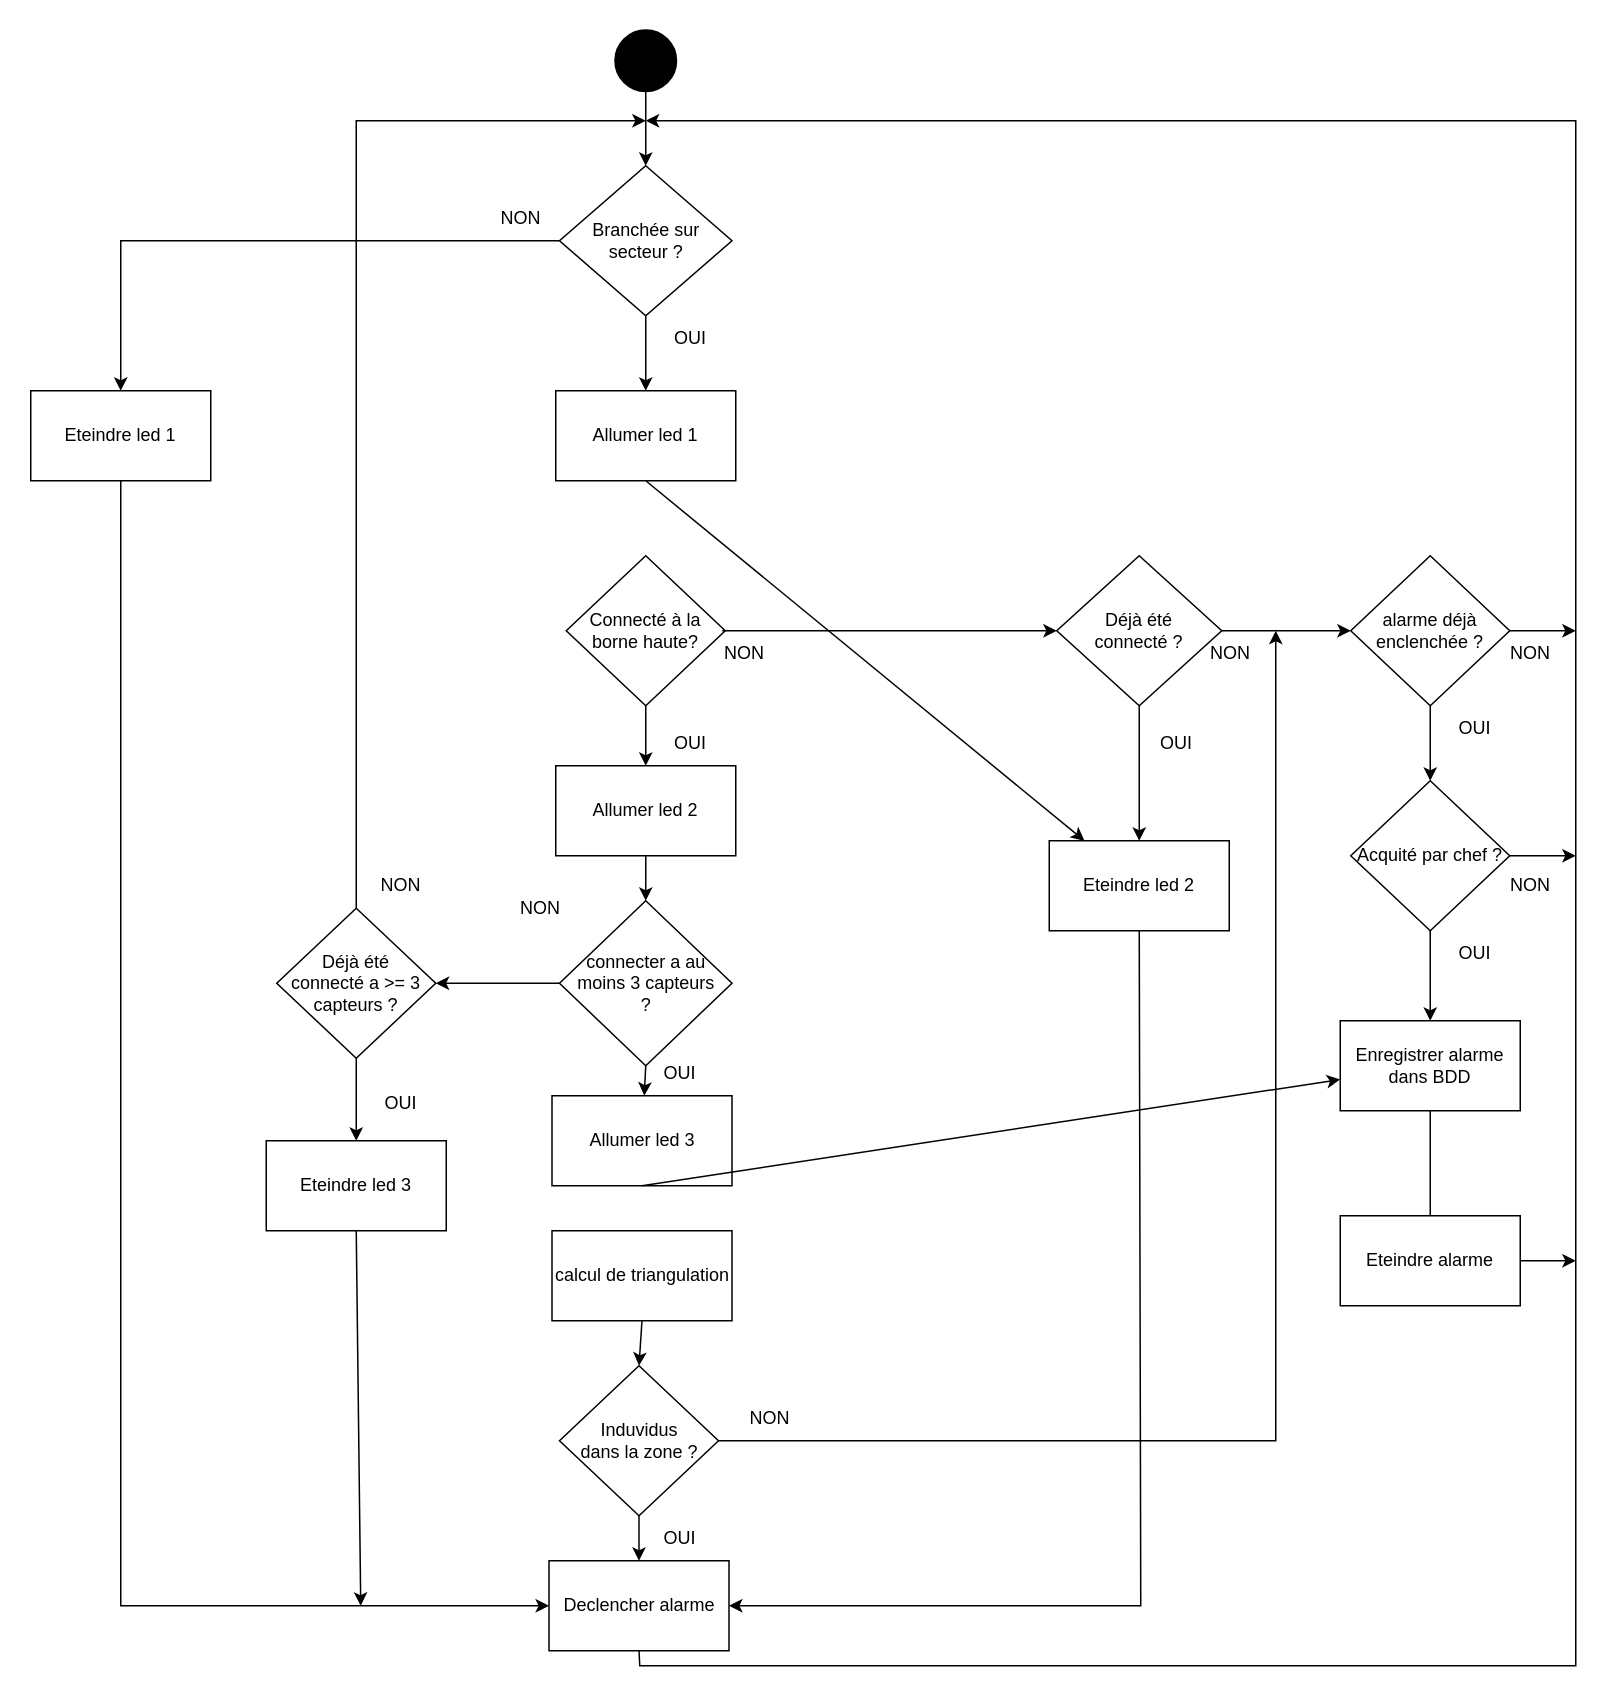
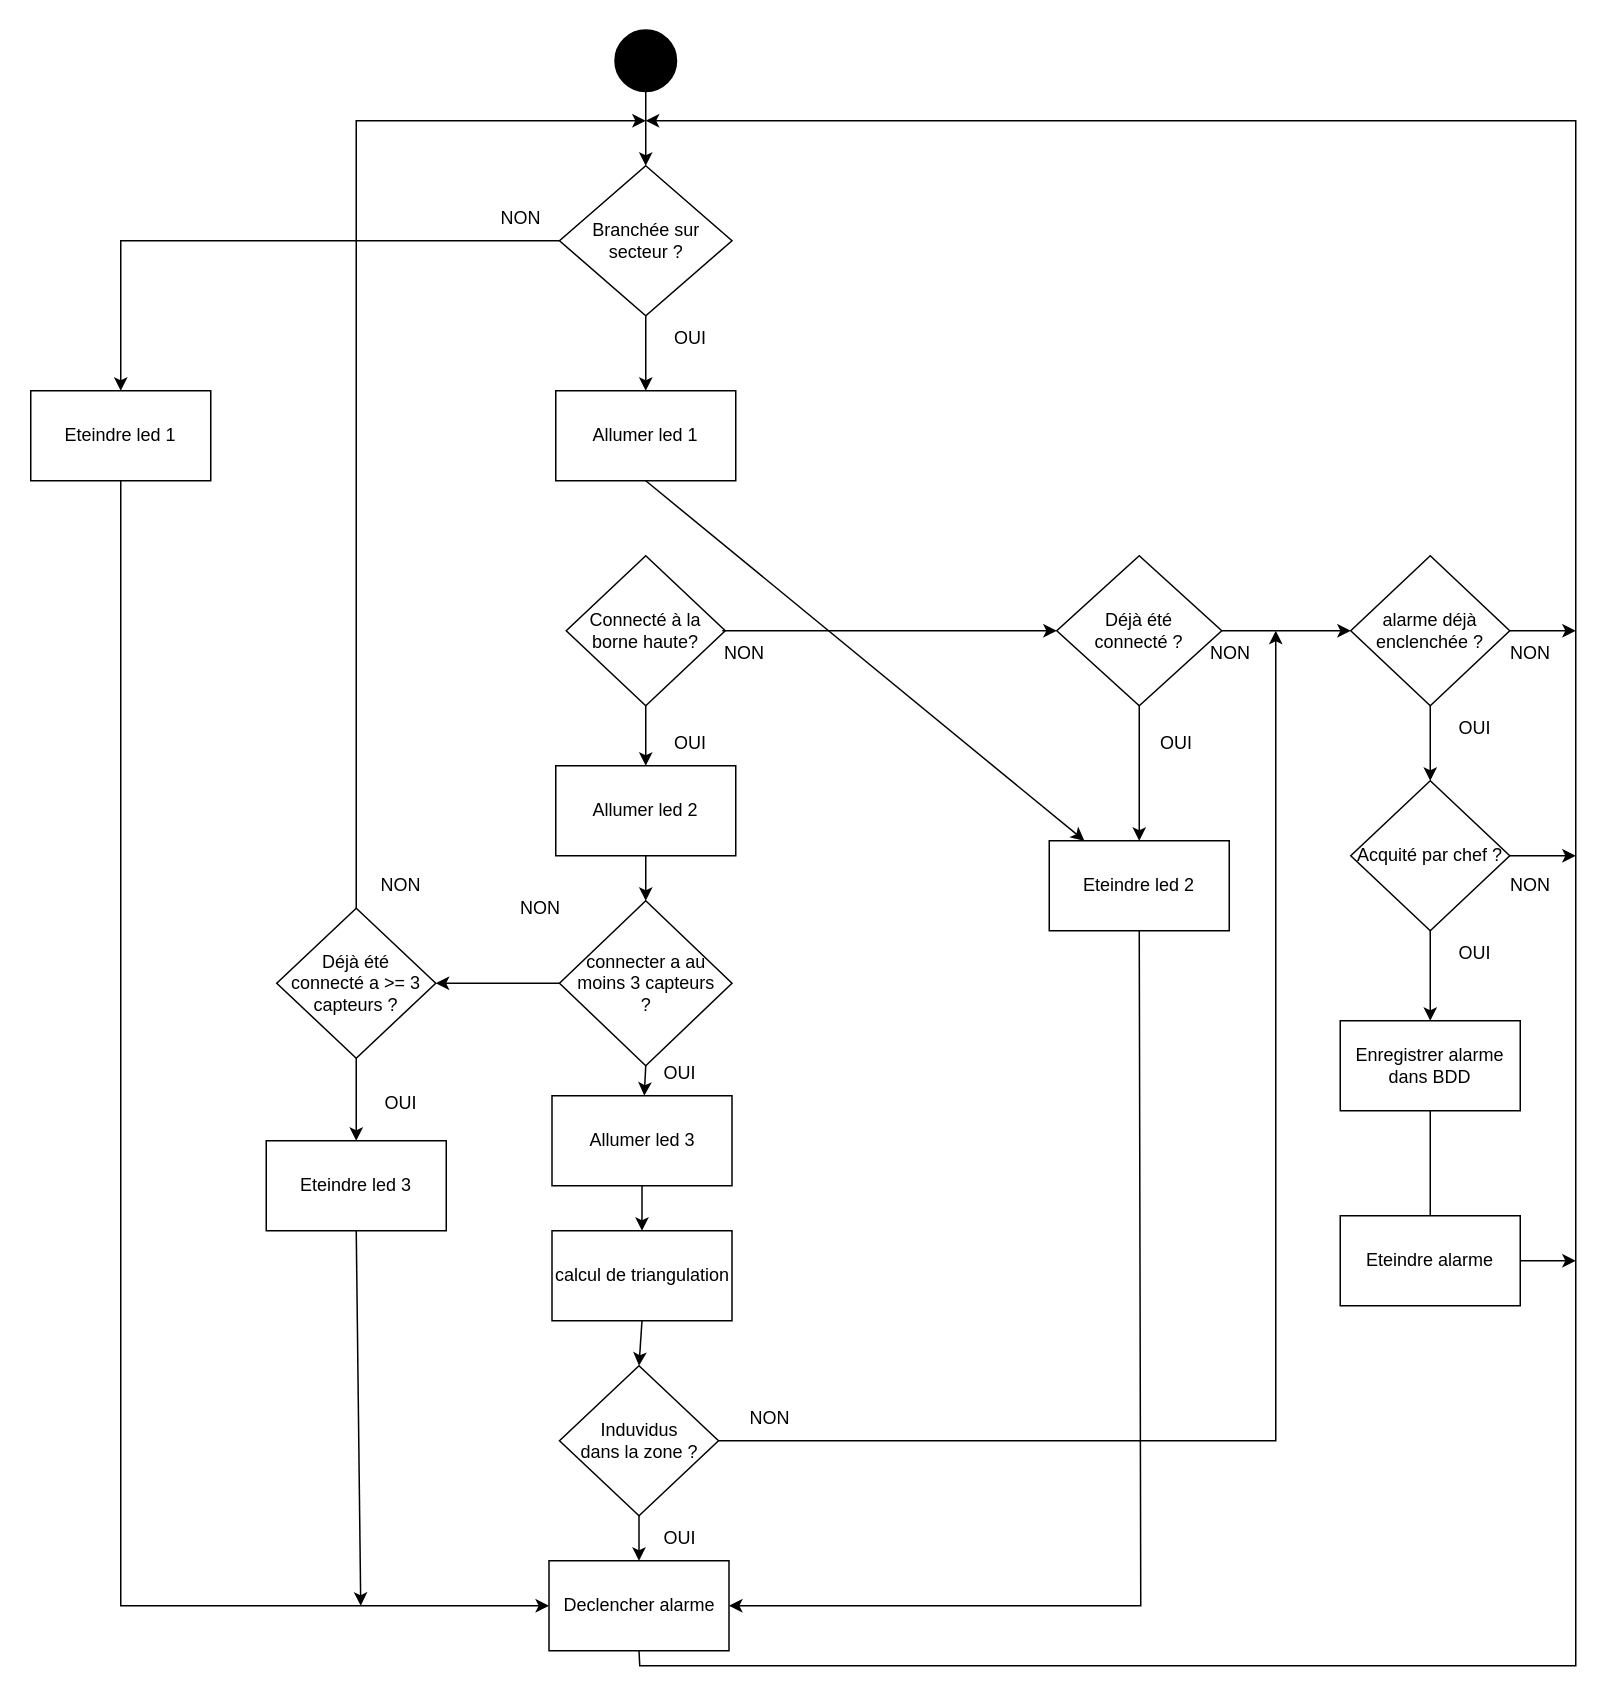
edge "Allumer led 3" -> "Enregistrer alarme dans BDD": now "Allumer led 3" -> "calcul de triangulation"
